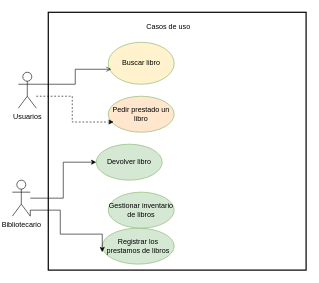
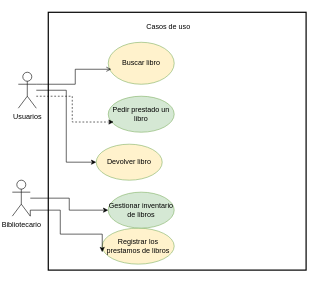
edge "Usuarios" -> "Devolver libro": added
node "Pedir prestado un libro": fillcolor #ffe6cc -> #d5e8d4
node "Devolver libro": fillcolor #d5e8d4 -> #fff2cc
edge "Bibliotecario" -> "Devolver libro": now "Bibliotecario" -> "Gestionar inventario de libros"
node "Registrar los prestamos de libros": fillcolor #d5e8d4 -> #fff2cc
